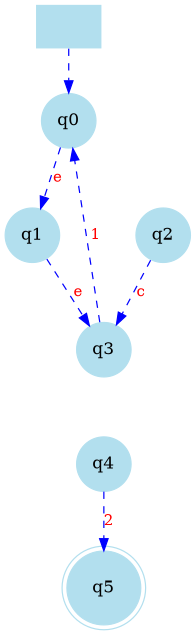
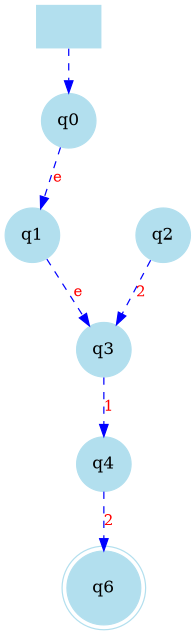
edge "q3" -> "q0": now "q3" -> "q4"
edge "q2" -> "q3": label "c" -> "2"
node "q5": label "q5" -> "q6"
